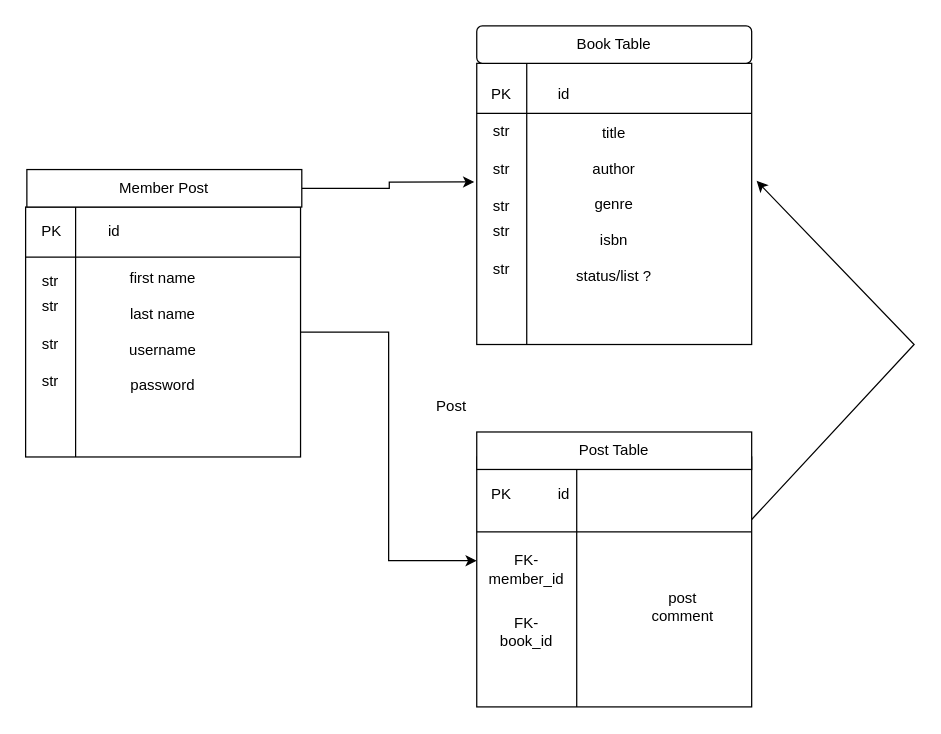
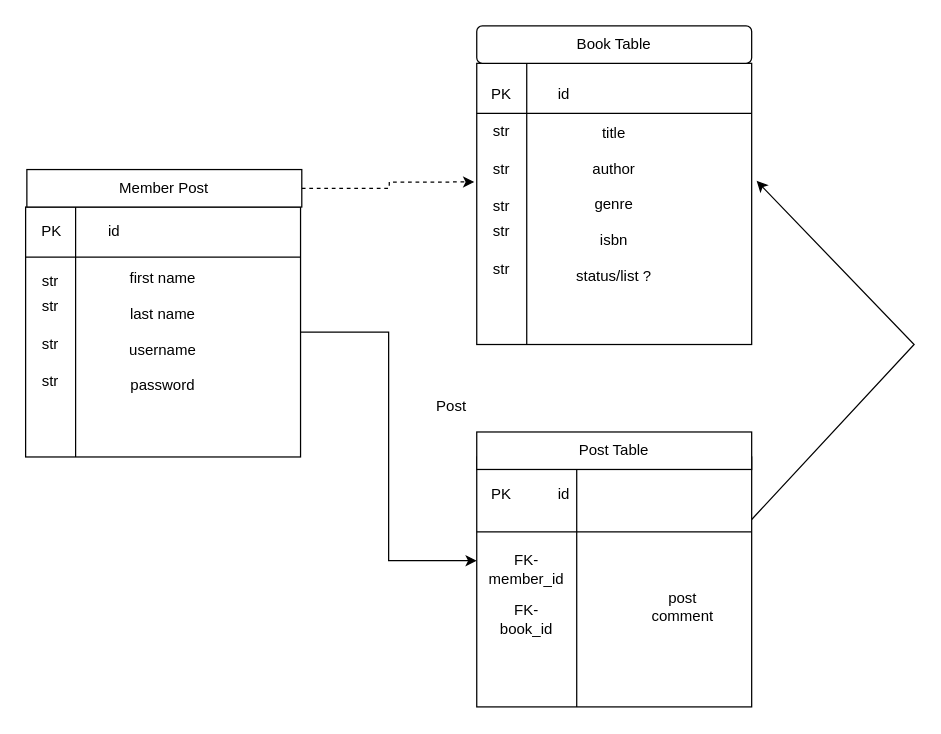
edge "Member Post" -> "title author genre isbn status/list ?": style solid -> dashed
node "FK- book_id": moved (527, 632) -> (527, 619)
